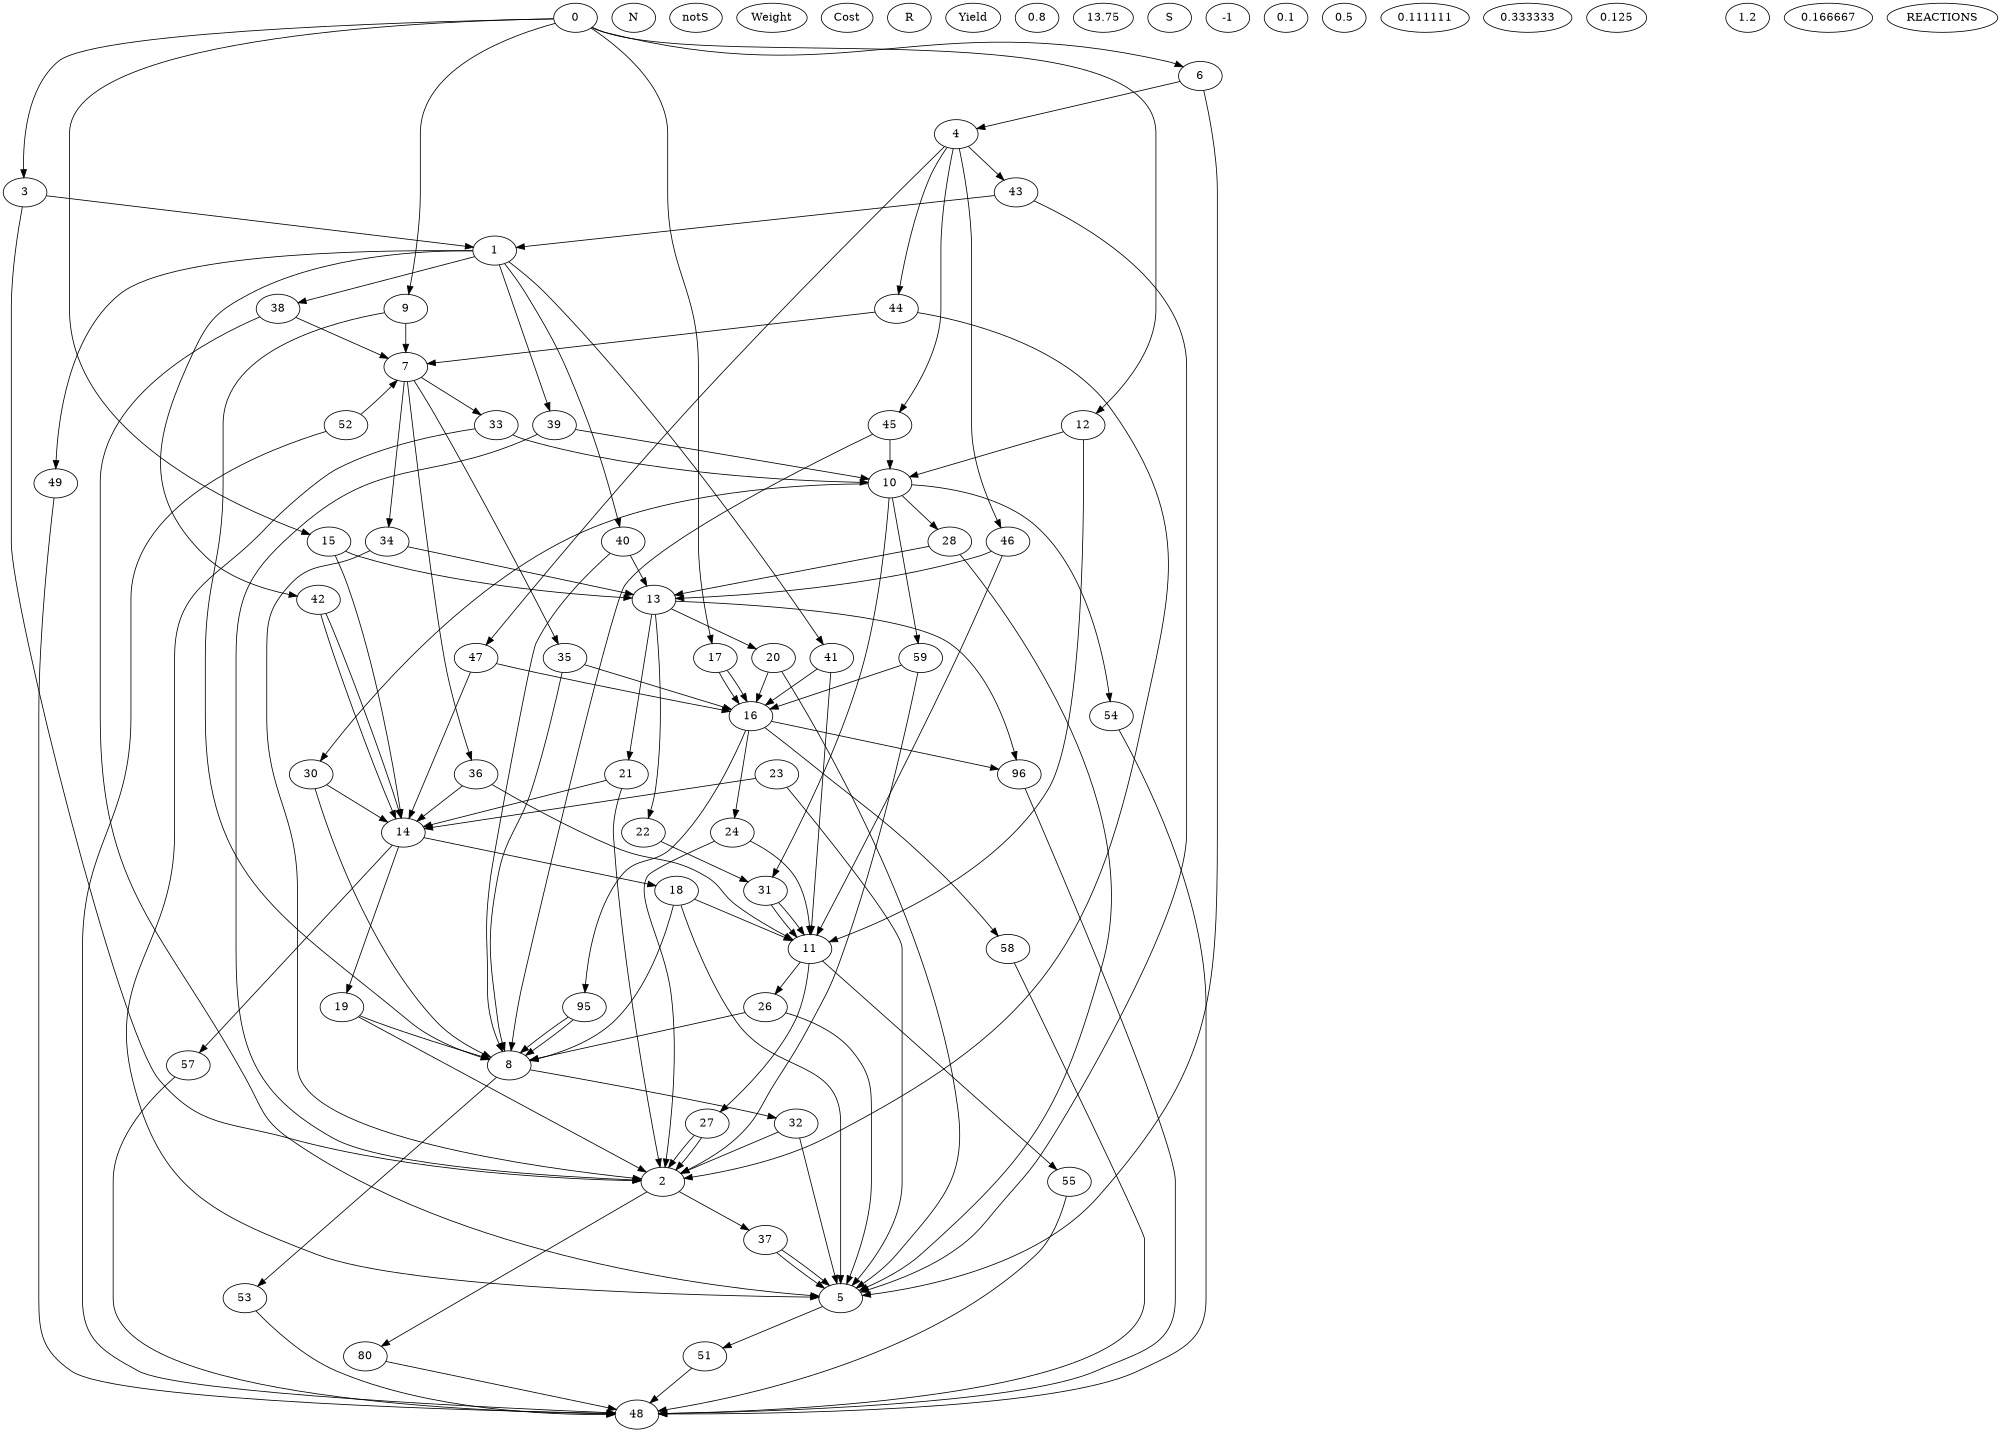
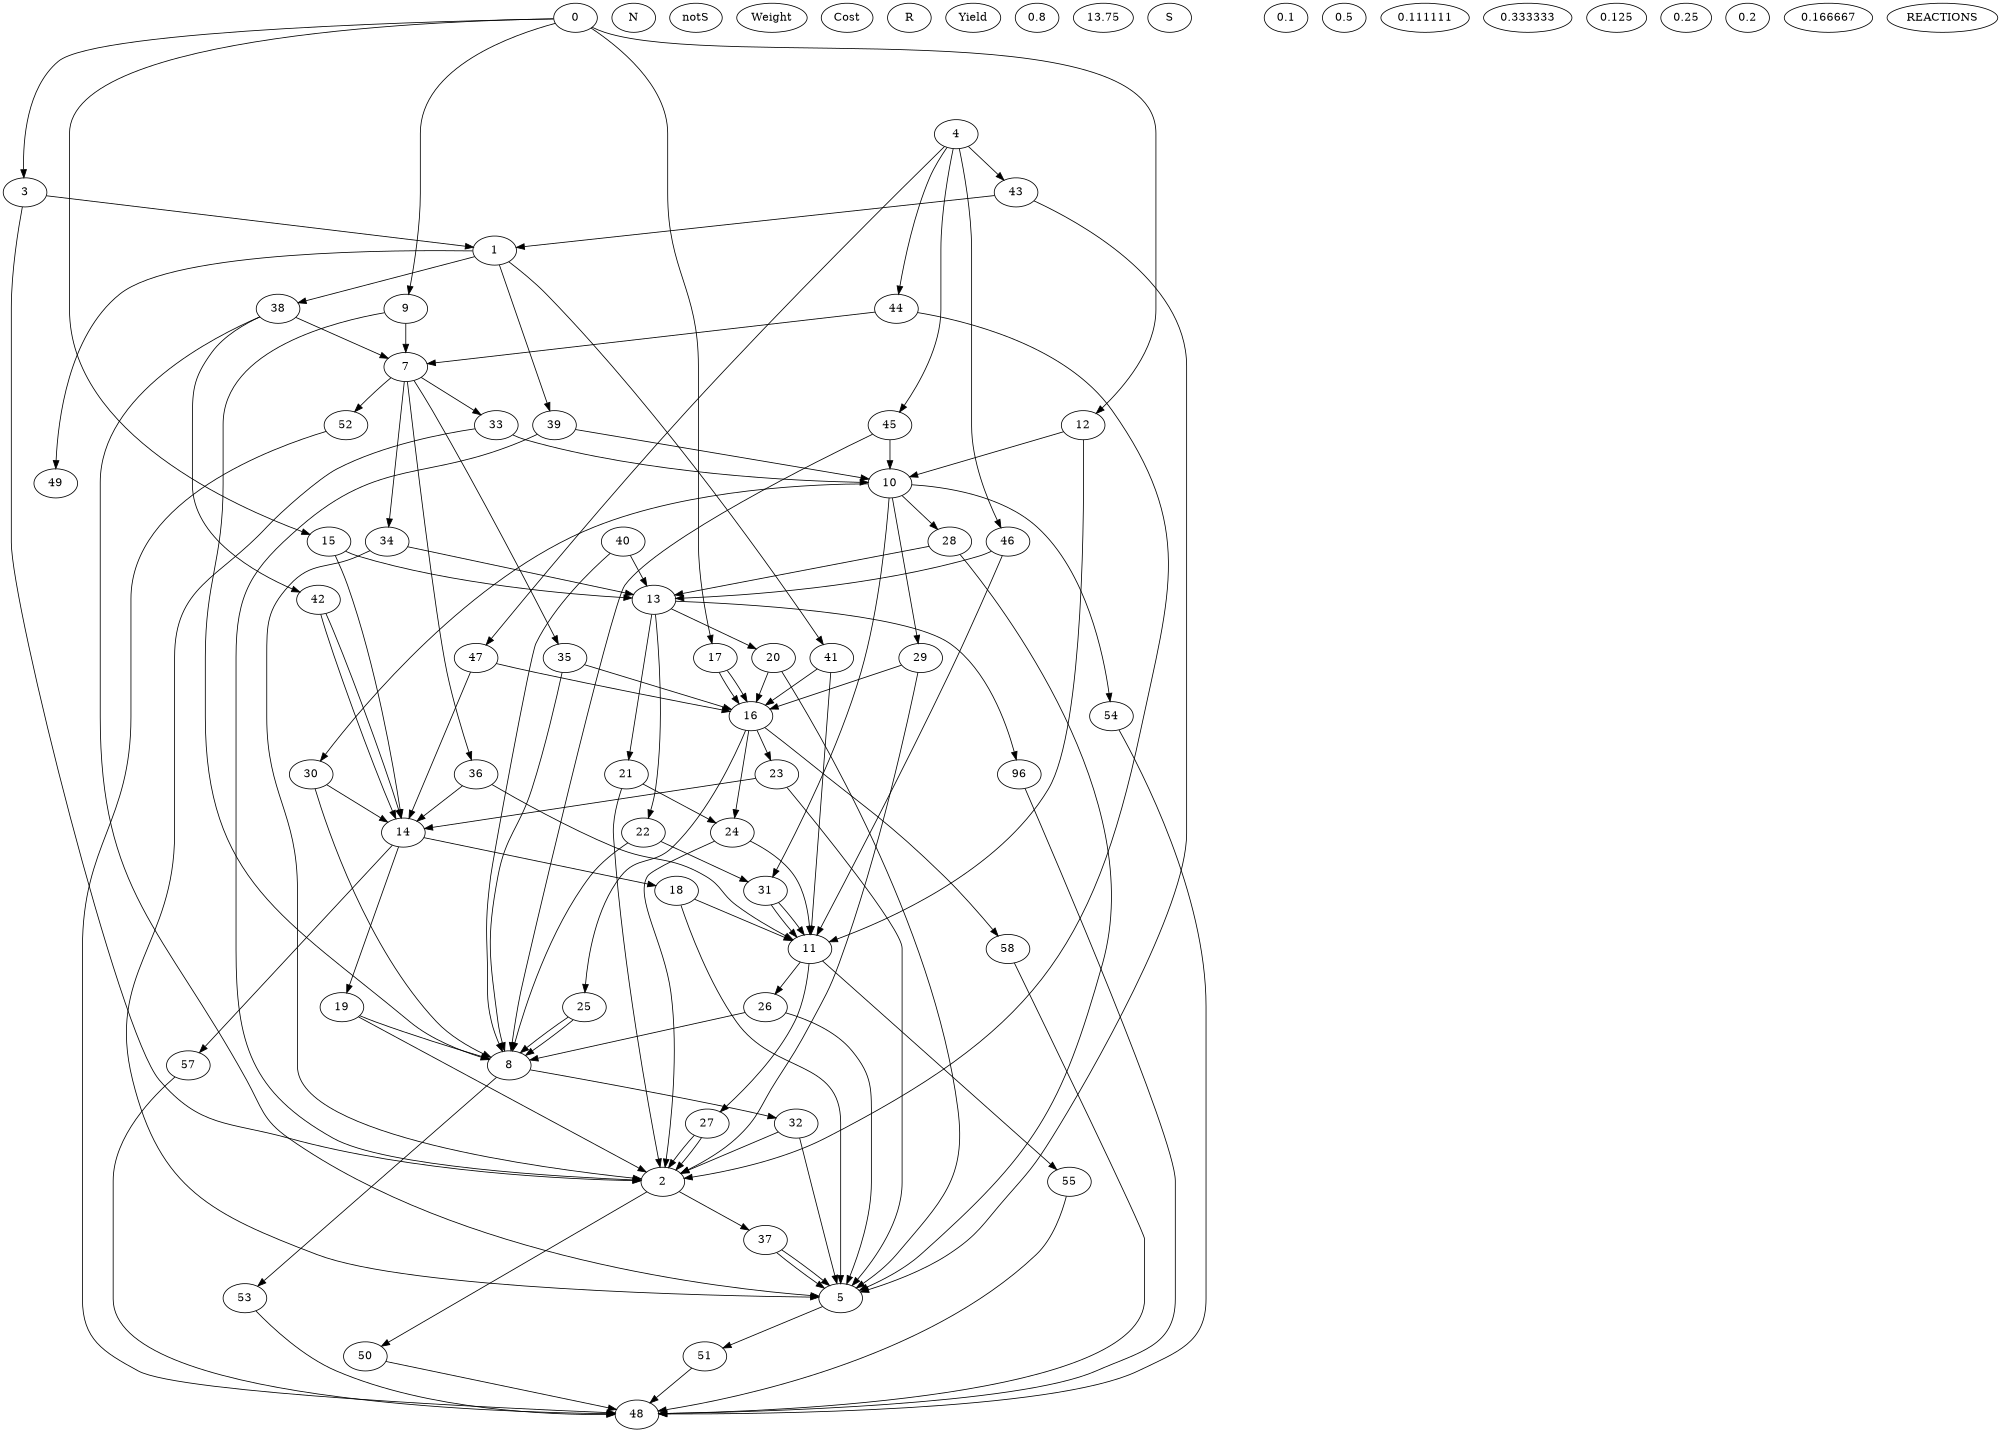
node "-1": removed
node "0.25": added
node "1.2": label "1.2" -> "0.2"
node "6": removed
edge "1" -> "42": now "38" -> "42"
edge "1" -> "40": removed
edge "52" -> "7": reversed
node "59": label "59" -> "29"
edge "16" -> "96": now "16" -> "23"
edge "21" -> "14": now "21" -> "24"
node "95": label "95" -> "25"
edge "18" -> "8": now "22" -> "8"
edge "49" -> "48": removed
node "80": label "80" -> "50"
